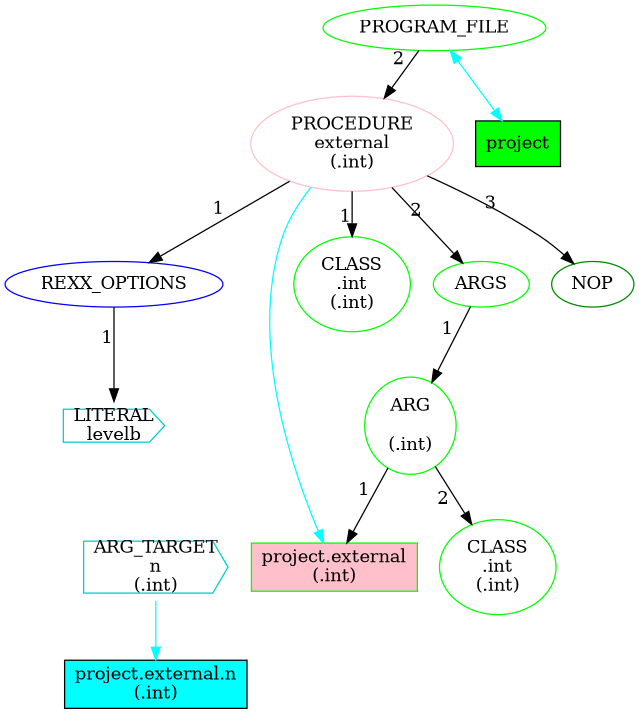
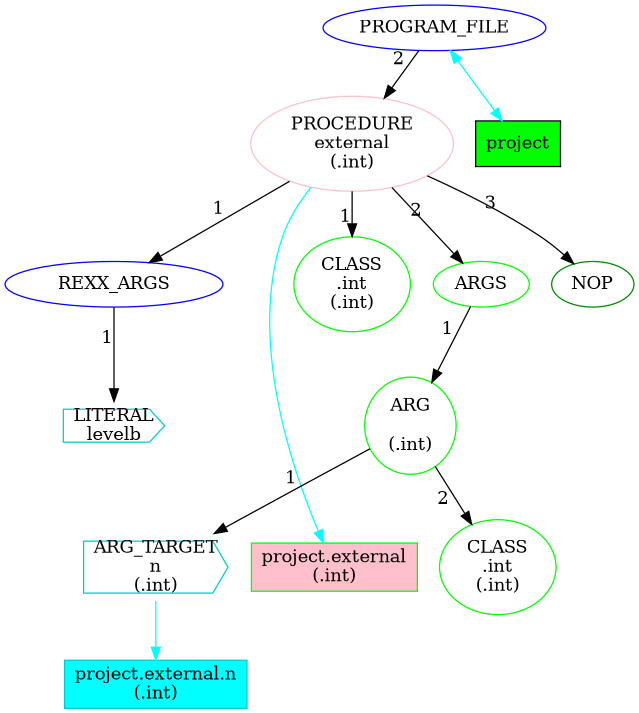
node "PROGRAM_FILE": color green -> blue
node "REXX_OPTIONS": label "REXX_OPTIONS" -> "REXX_ARGS"
edge "ARG (.int)" -> "project.external (.int)": now "ARG (.int)" -> "ARG_TARGET n (.int)"
node "project.external.n (.int)": color black -> cyan3
